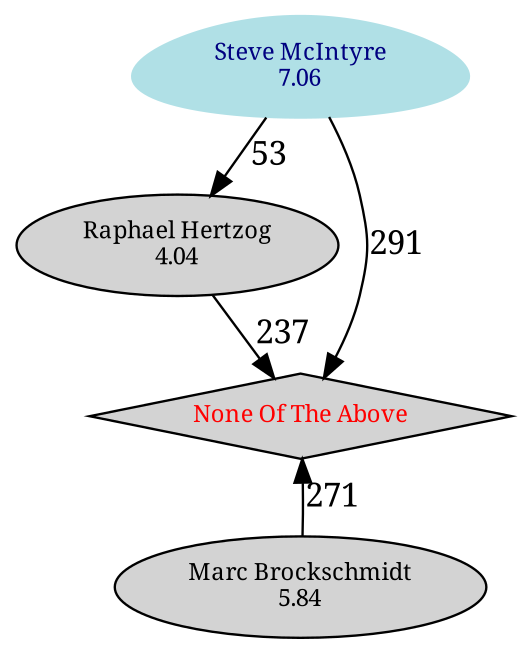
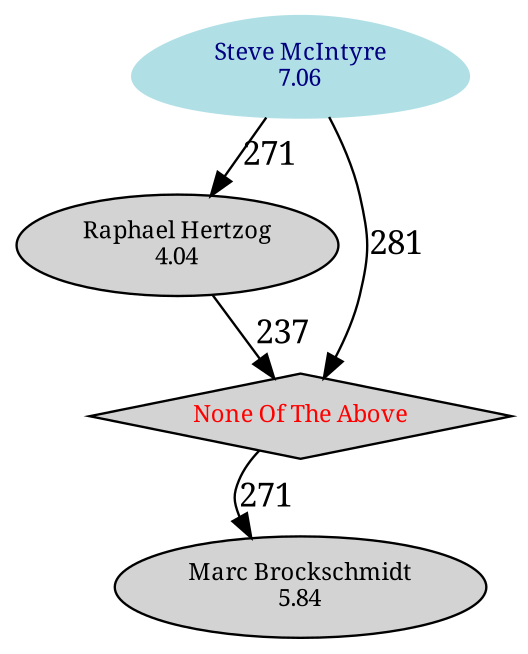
edge "Steve McIntyre 7.06" -> "Raphael Hertzog 4.04": label "53" -> "271"
edge "Steve McIntyre 7.06" -> "None Of The Above": label "291" -> "281"
edge "Marc Brockschmidt 5.84" -> "None Of The Above": reversed
